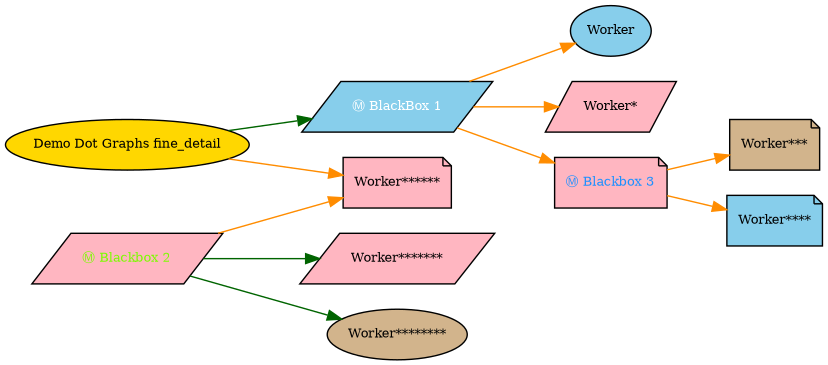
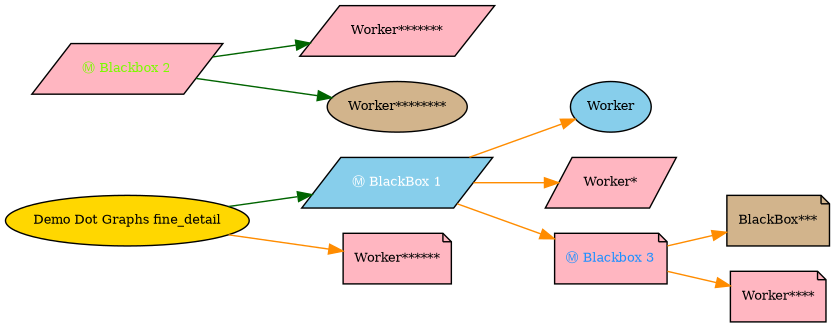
node "Worker***": label "Worker***" -> "BlackBox***"
edge "Ⓜ Blackbox 2" -> "Worker******": removed
node "Worker****": fillcolor skyblue -> lightpink
